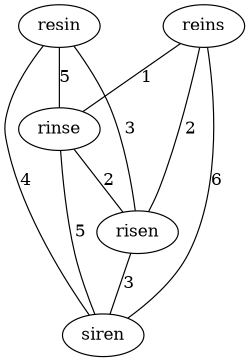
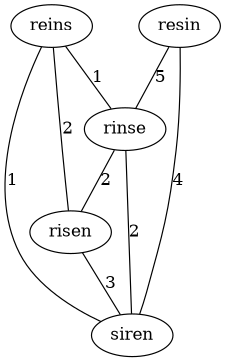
edge "resin" -- "risen": removed, label "3"
edge "reins" -- "siren": label "6" -> "1"
edge "rinse" -- "siren": label "5" -> "2"
